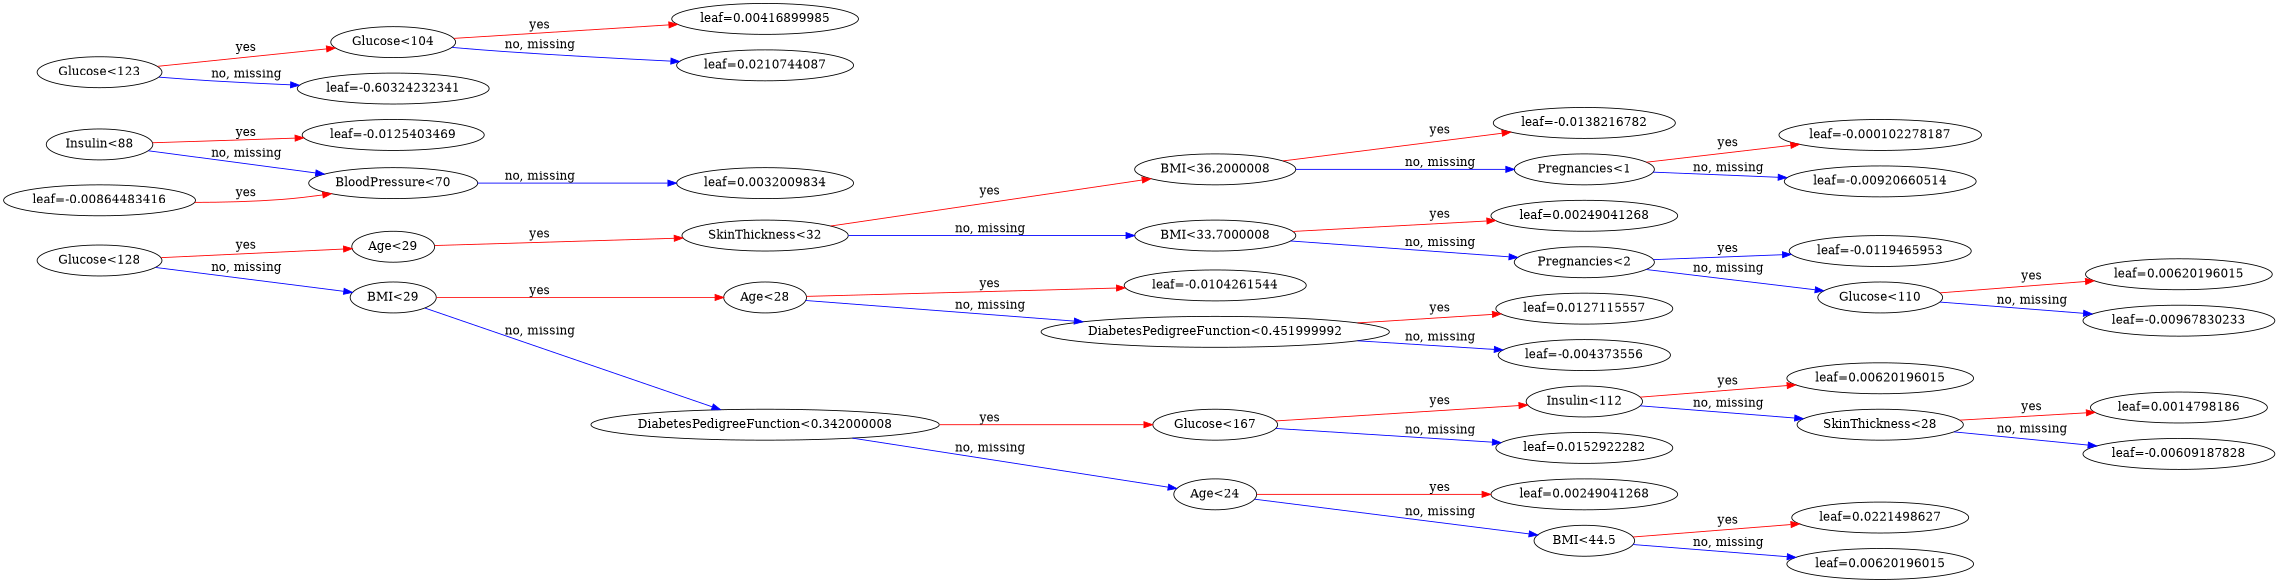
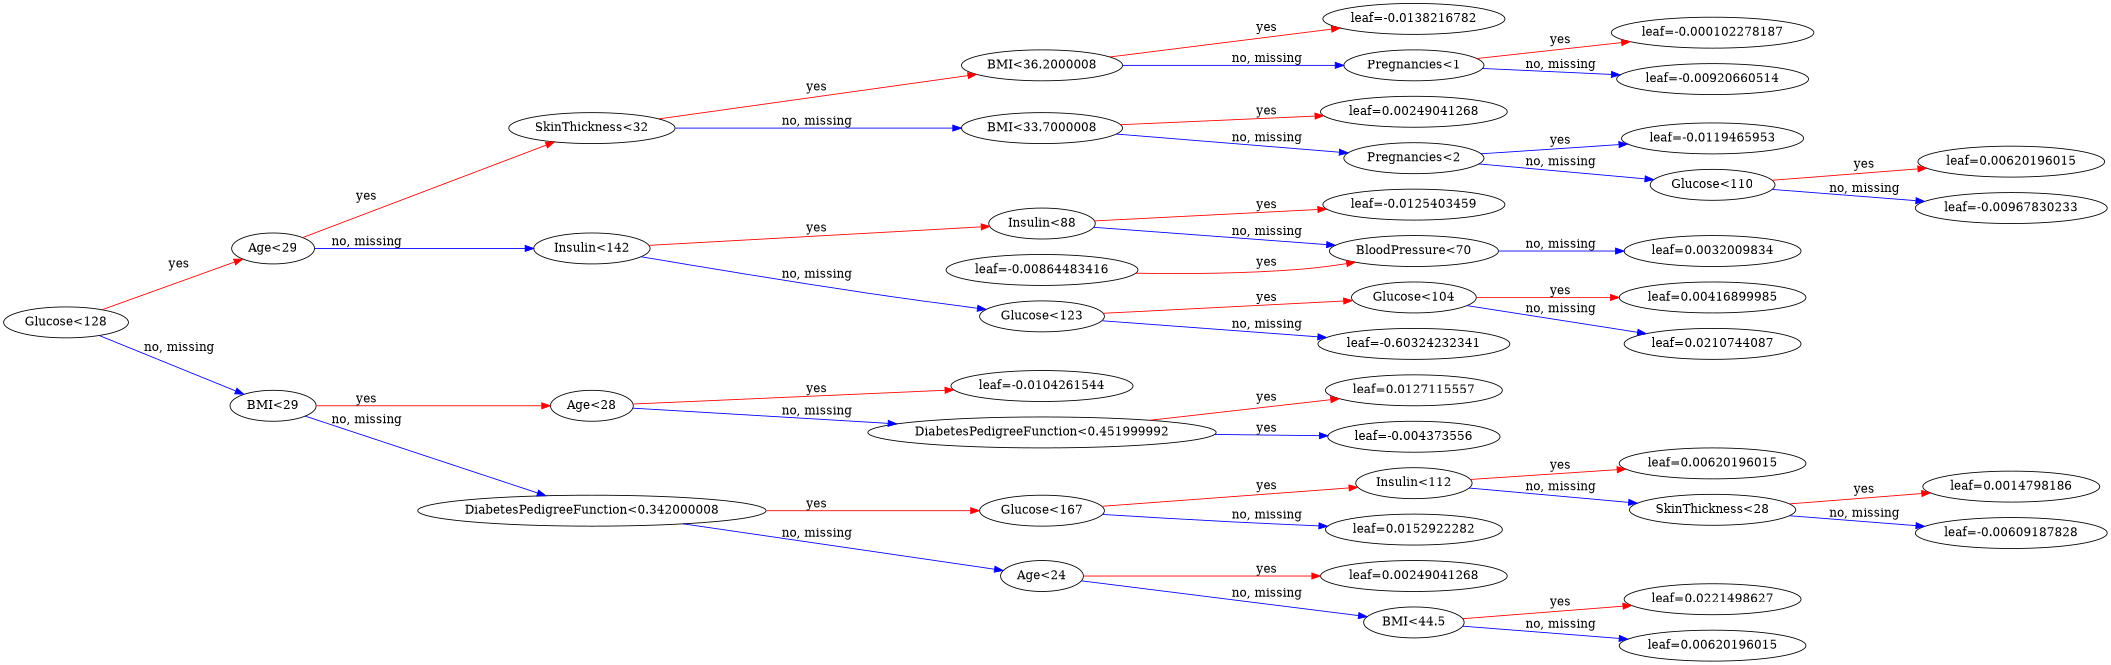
node "leaf=-0.0125403469": label "leaf=-0.0125403469" -> "leaf=-0.0125403459"
node "Insulin<142": added
edge "DiabetesPedigreeFunction<0.451999992" -> "leaf=-0.004373556": label "no, missing" -> "yes"
